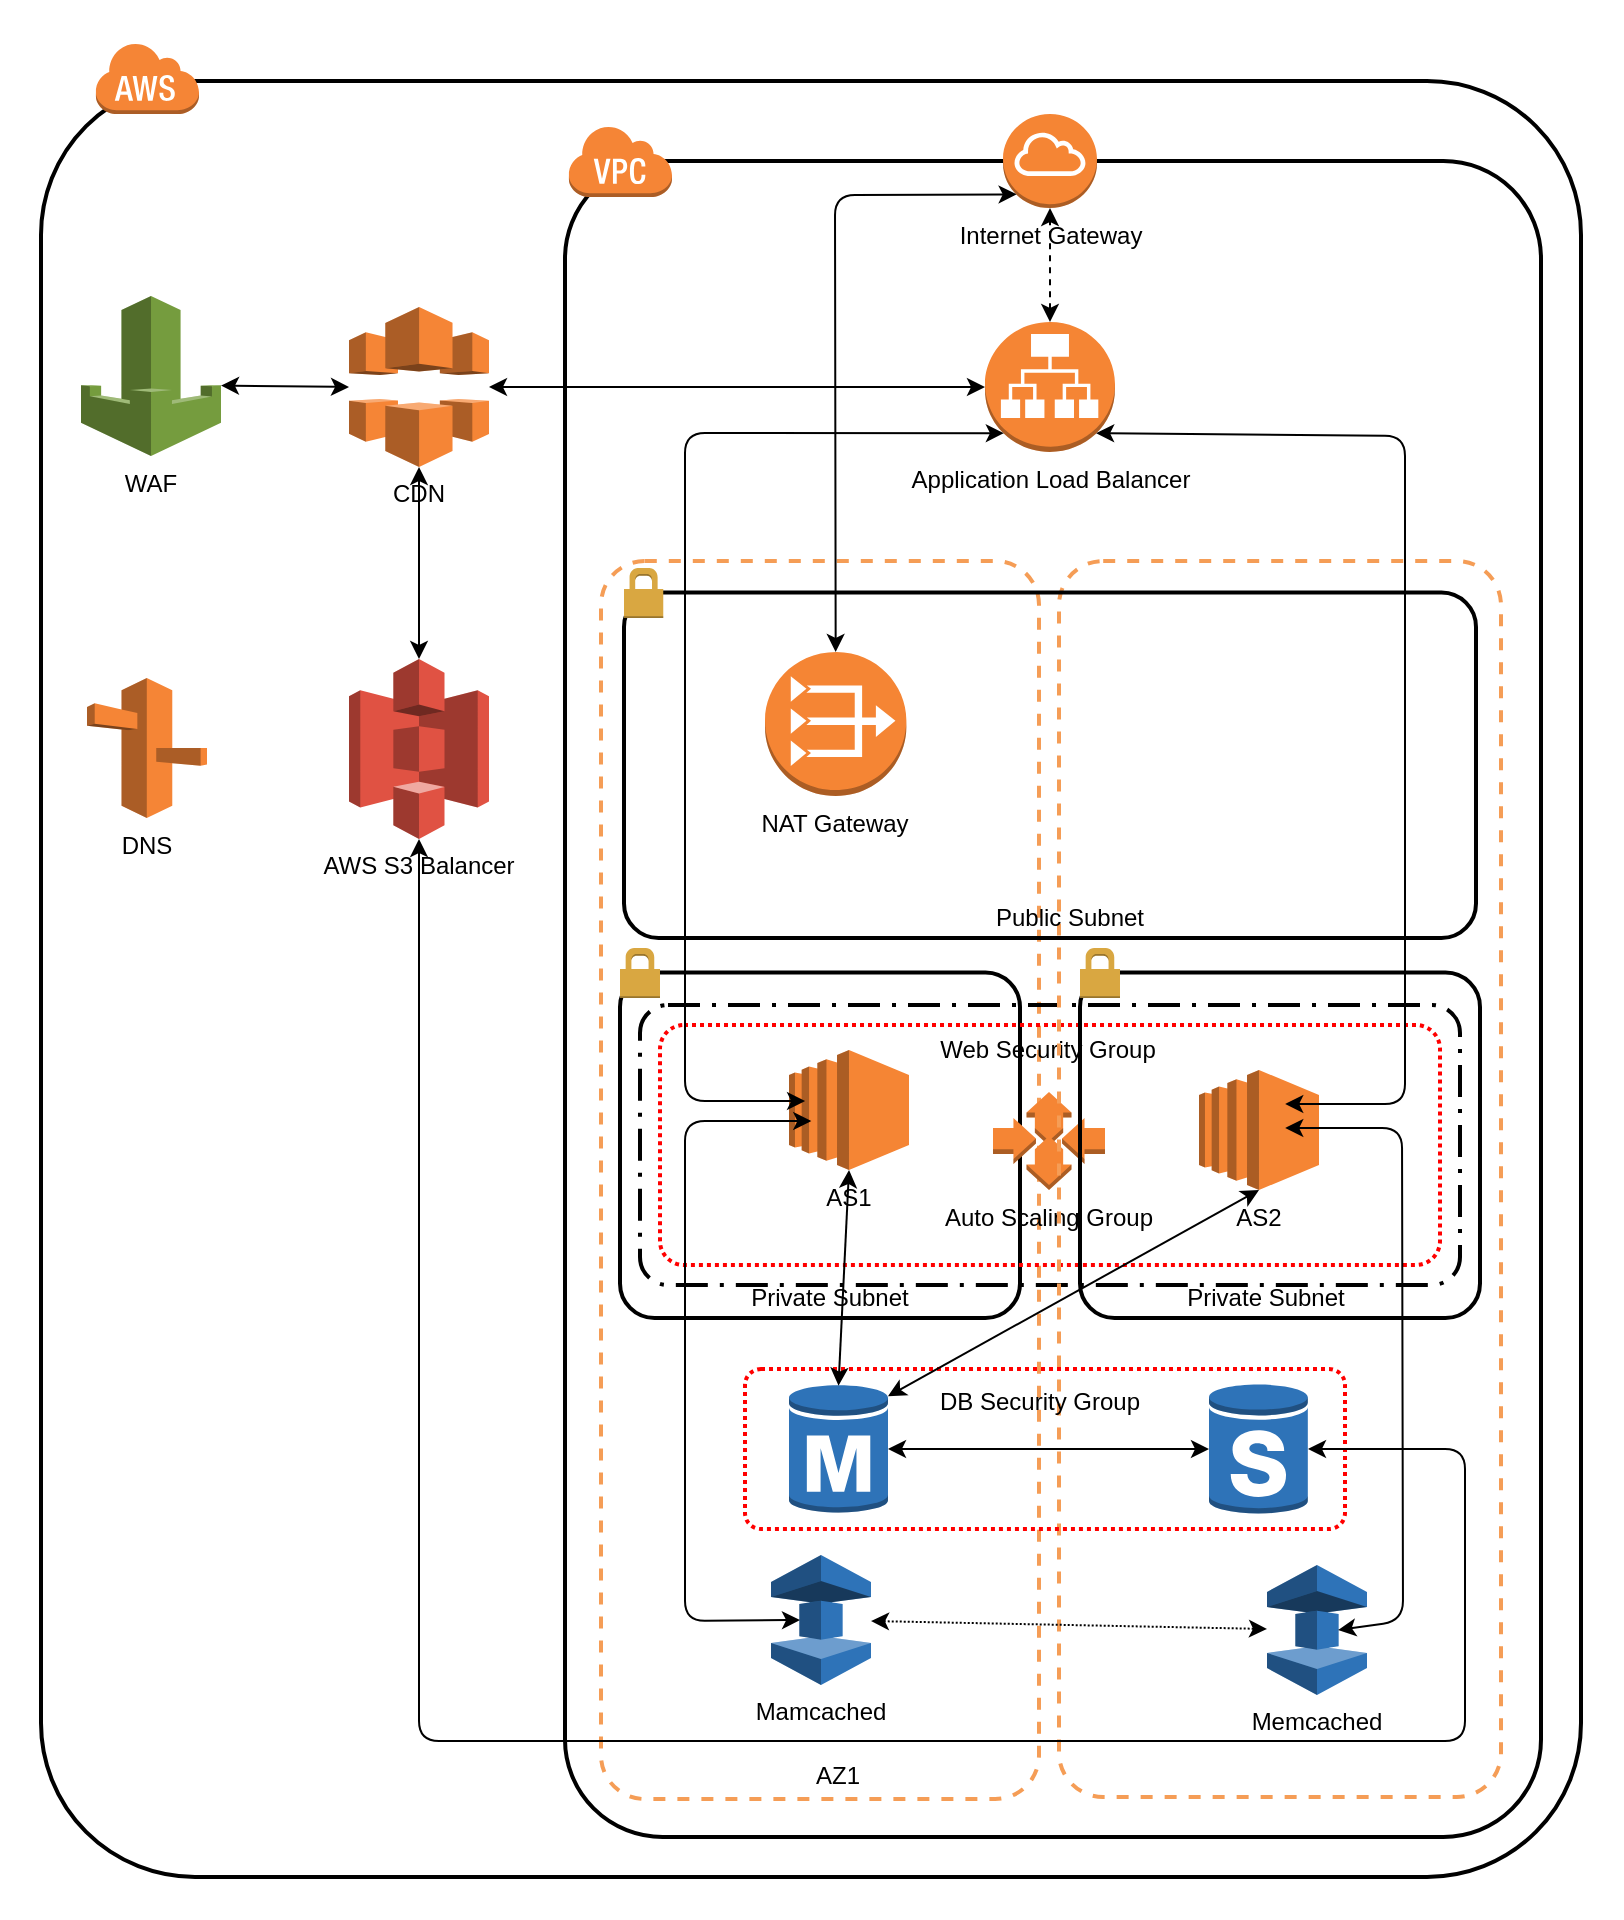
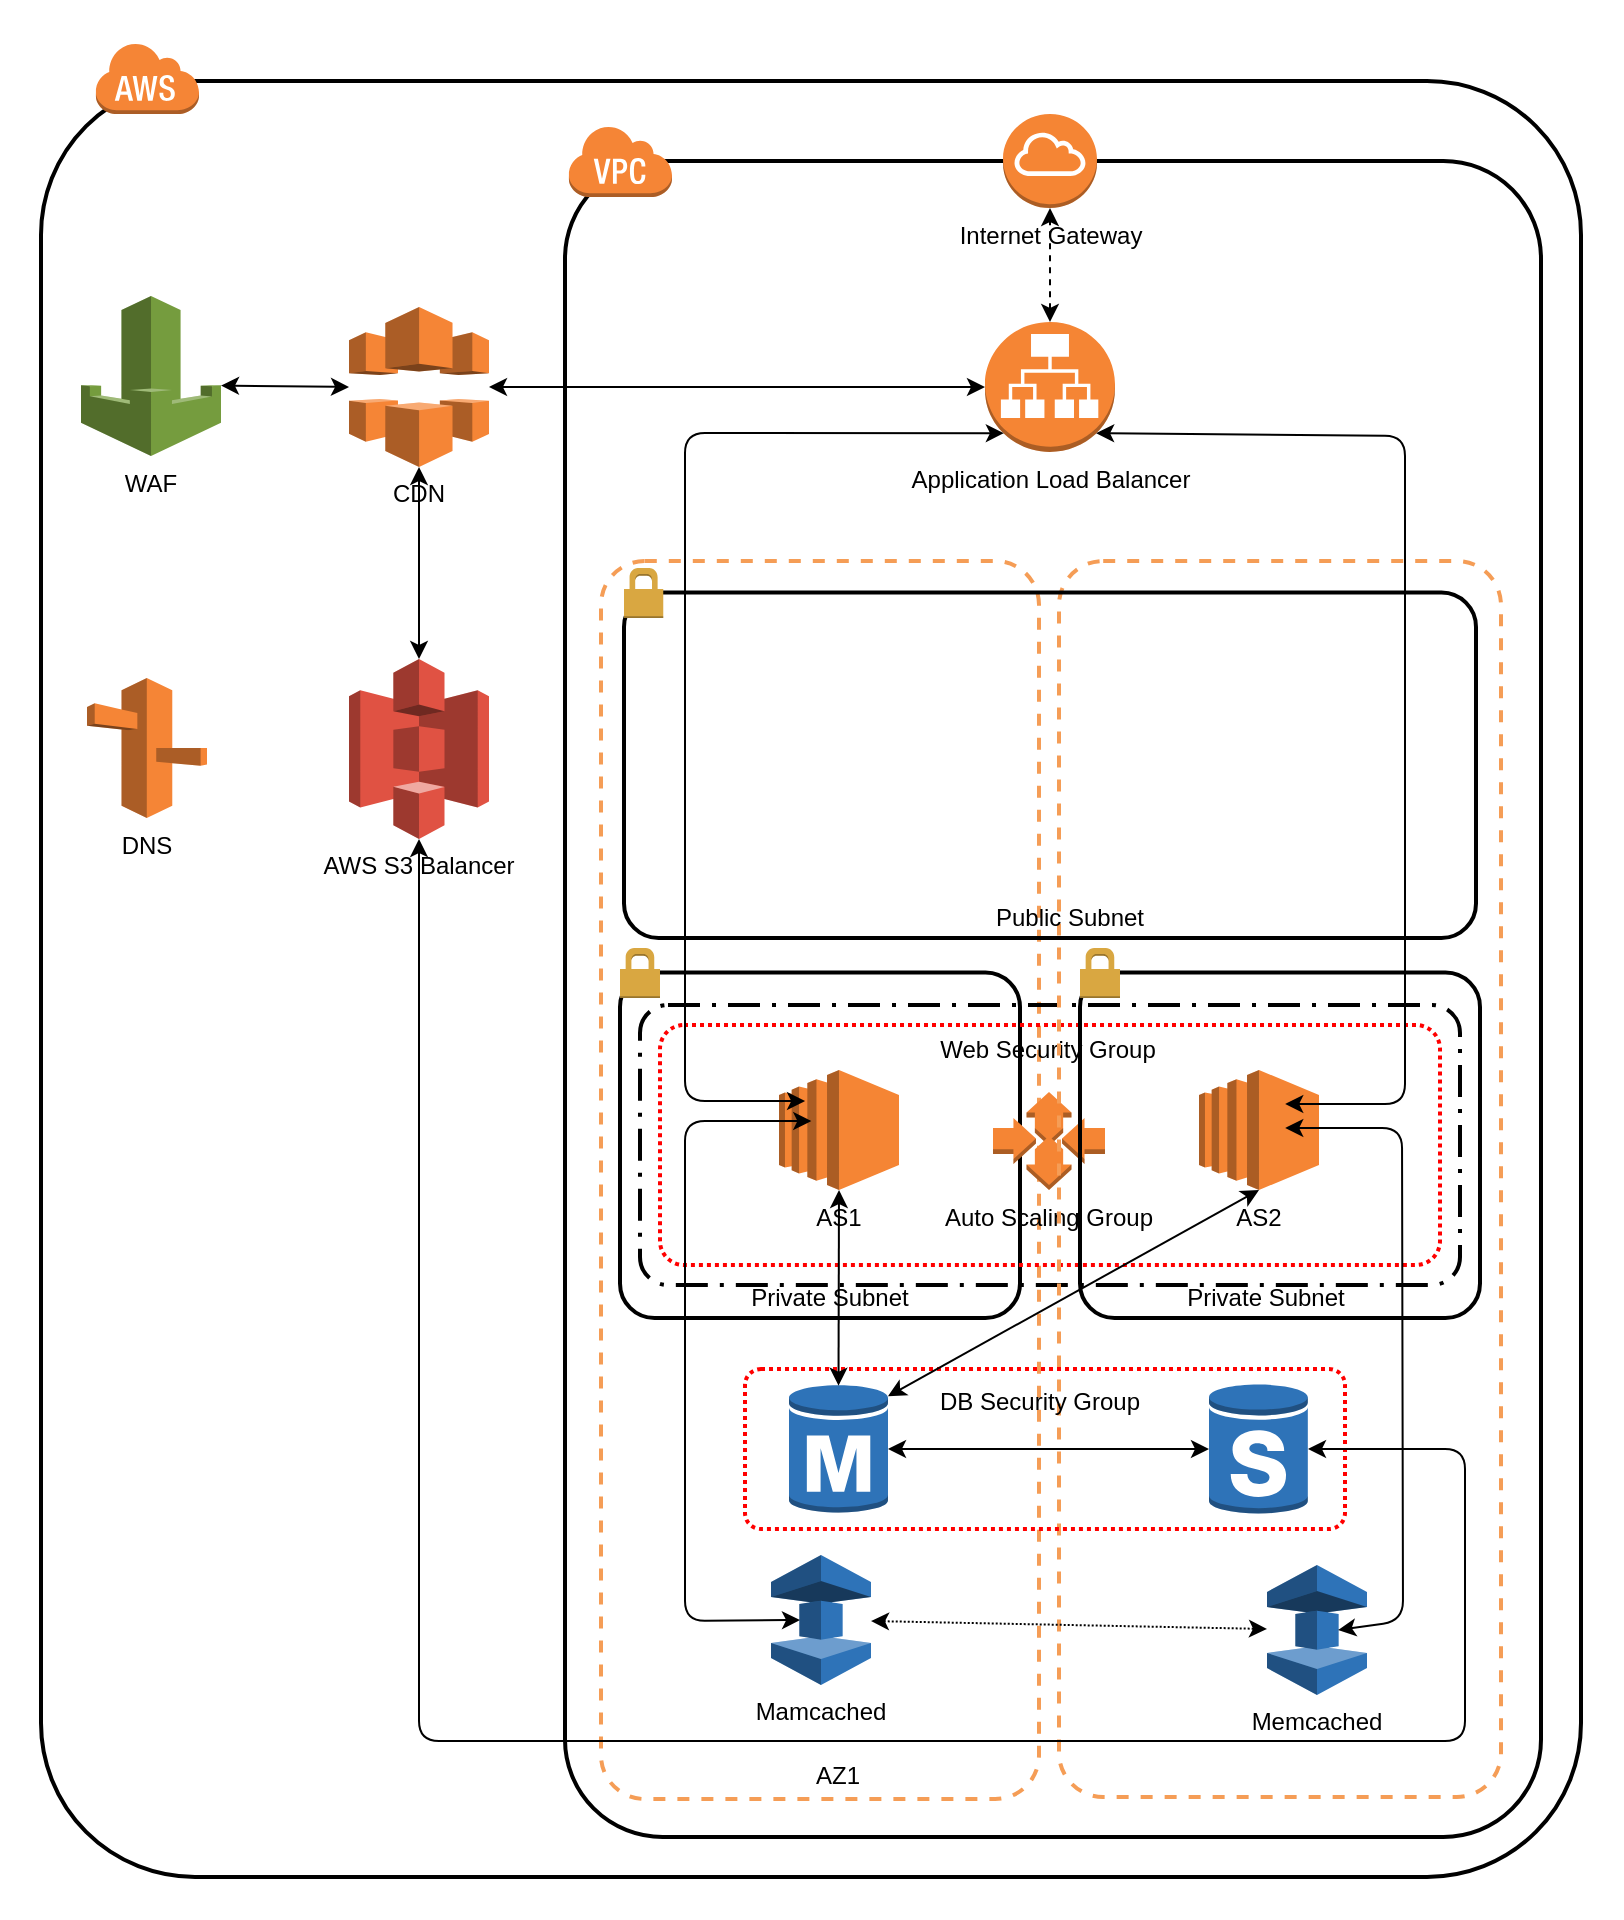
edge "Internet Gateway" -- "NAT Gateway": removed
node "NAT Gateway": removed
node "AS1": moved (849, 1110) -> (839, 1130)
